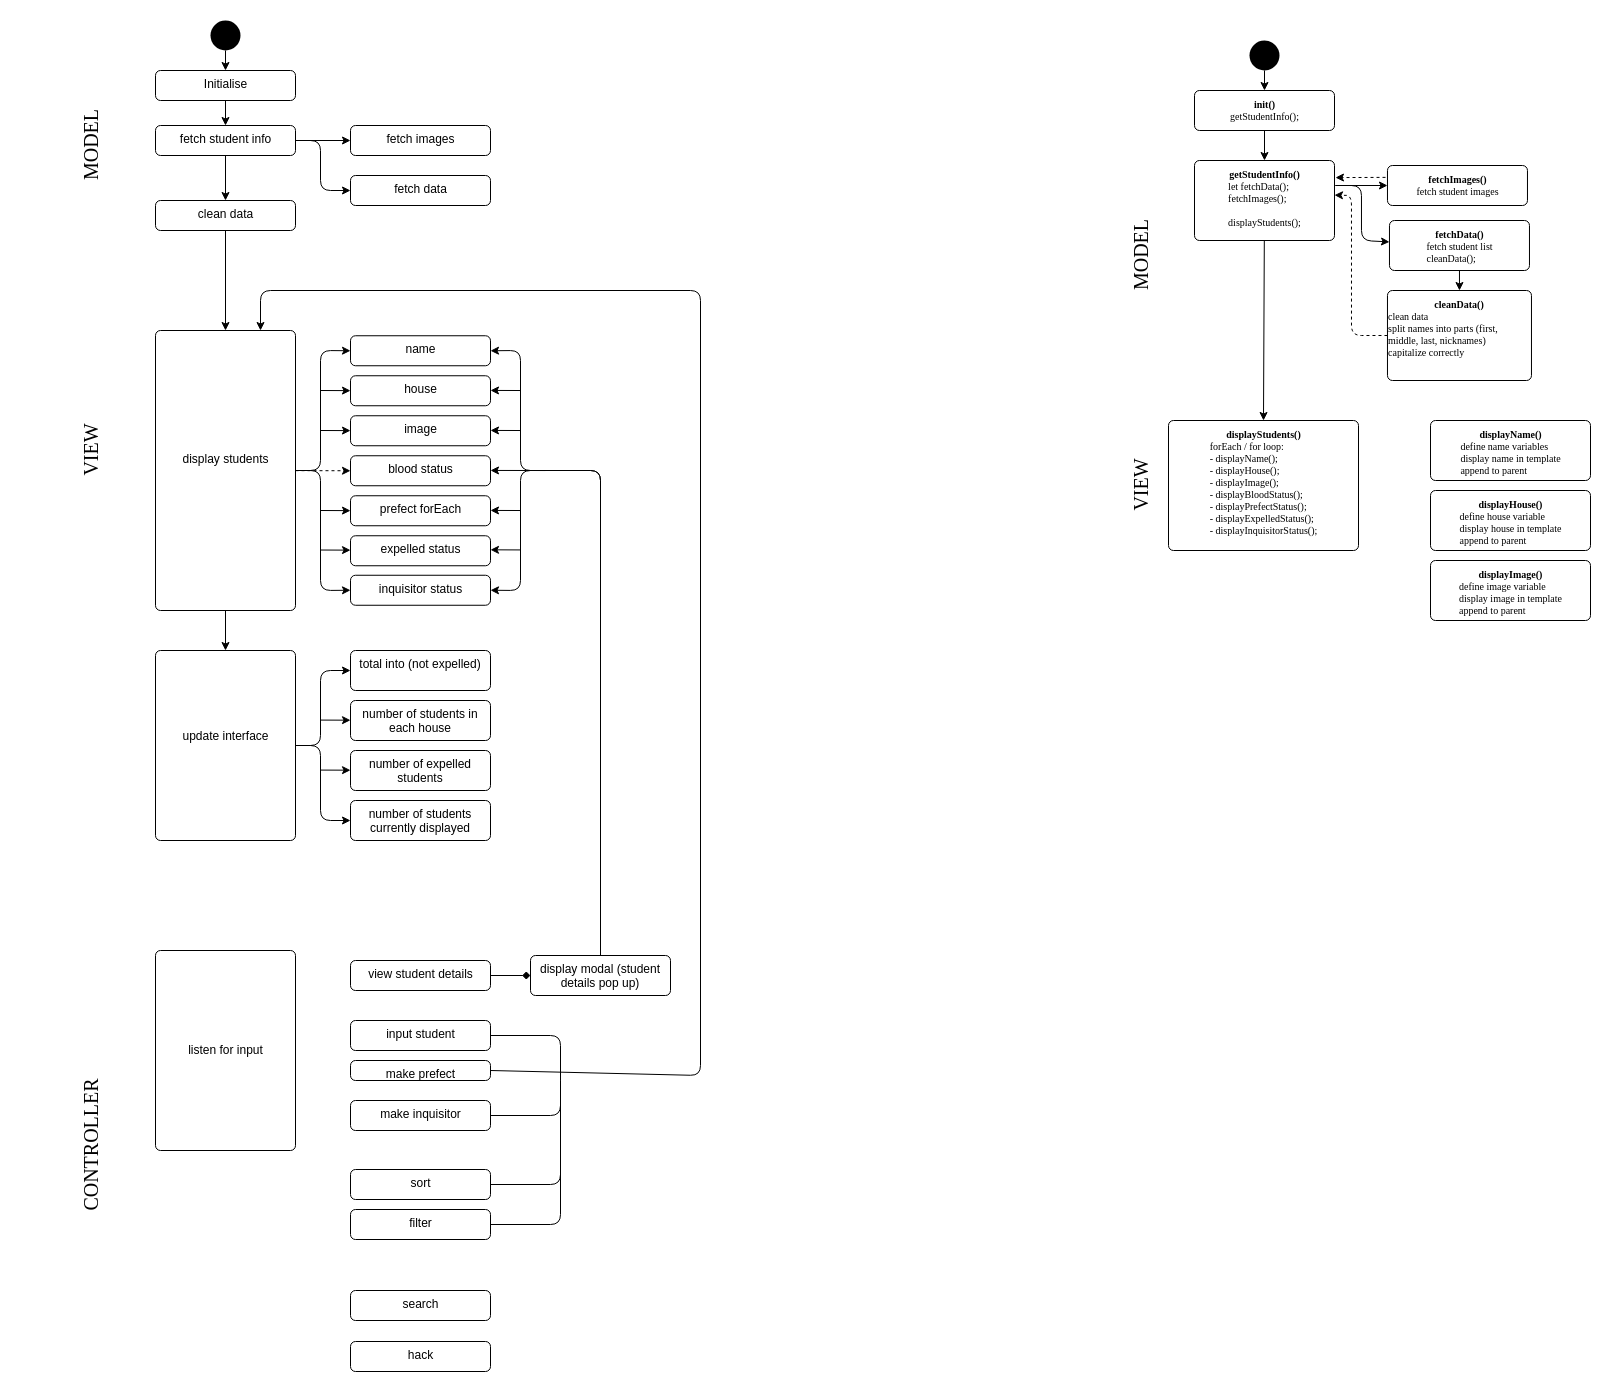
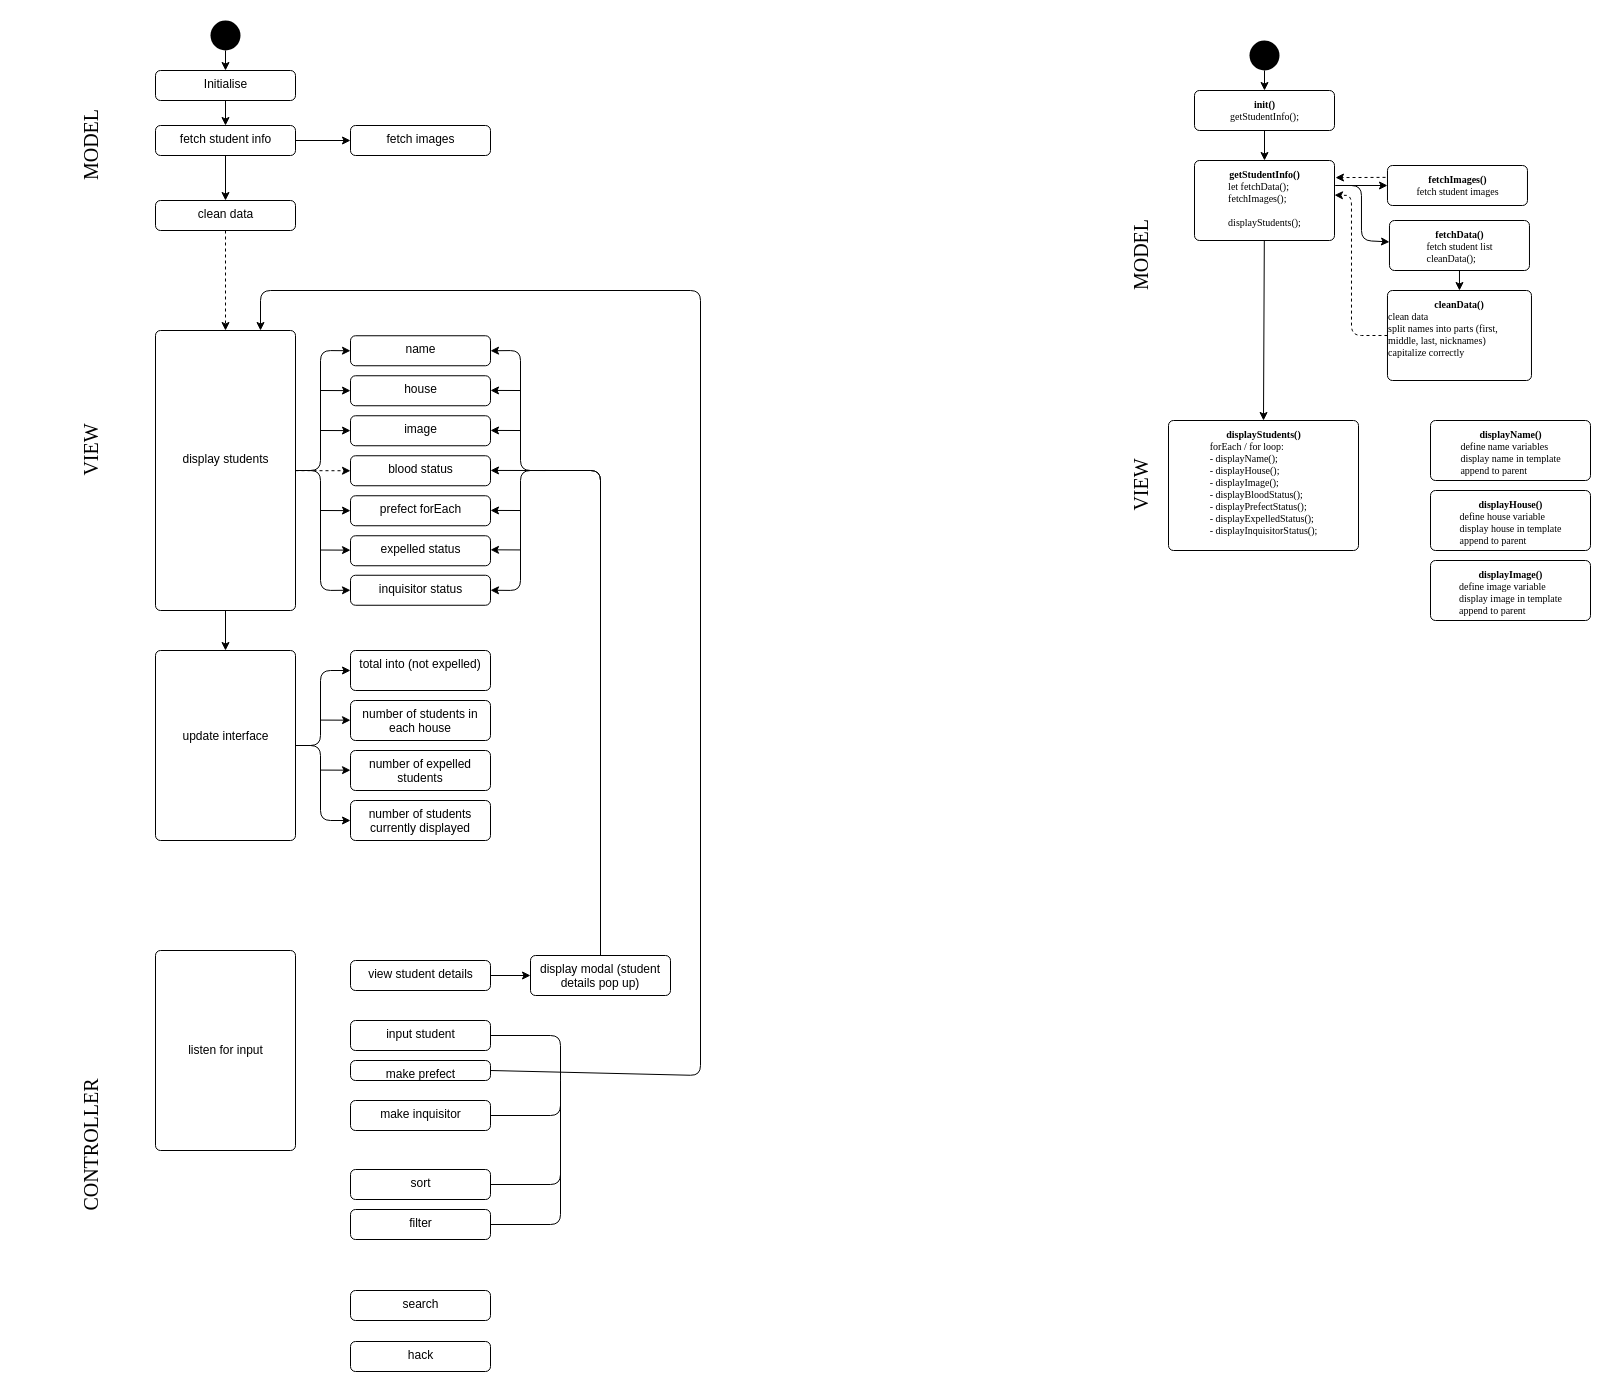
edge "fetch student info" -> "fetch data": removed
node "fetch data": removed
edge "clean data" -> "display students": style solid -> dashed
edge "view student details" -> "display modal (student details pop up)": arrowhead diamond -> classic
